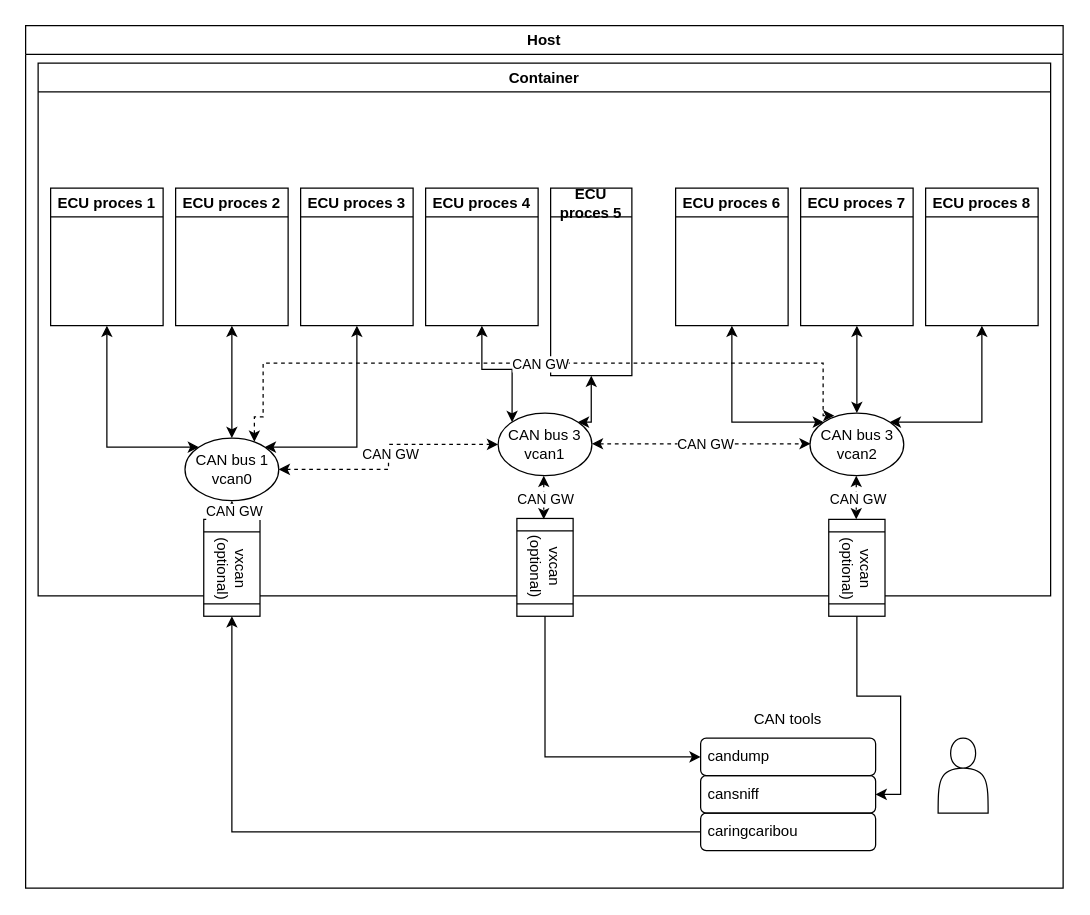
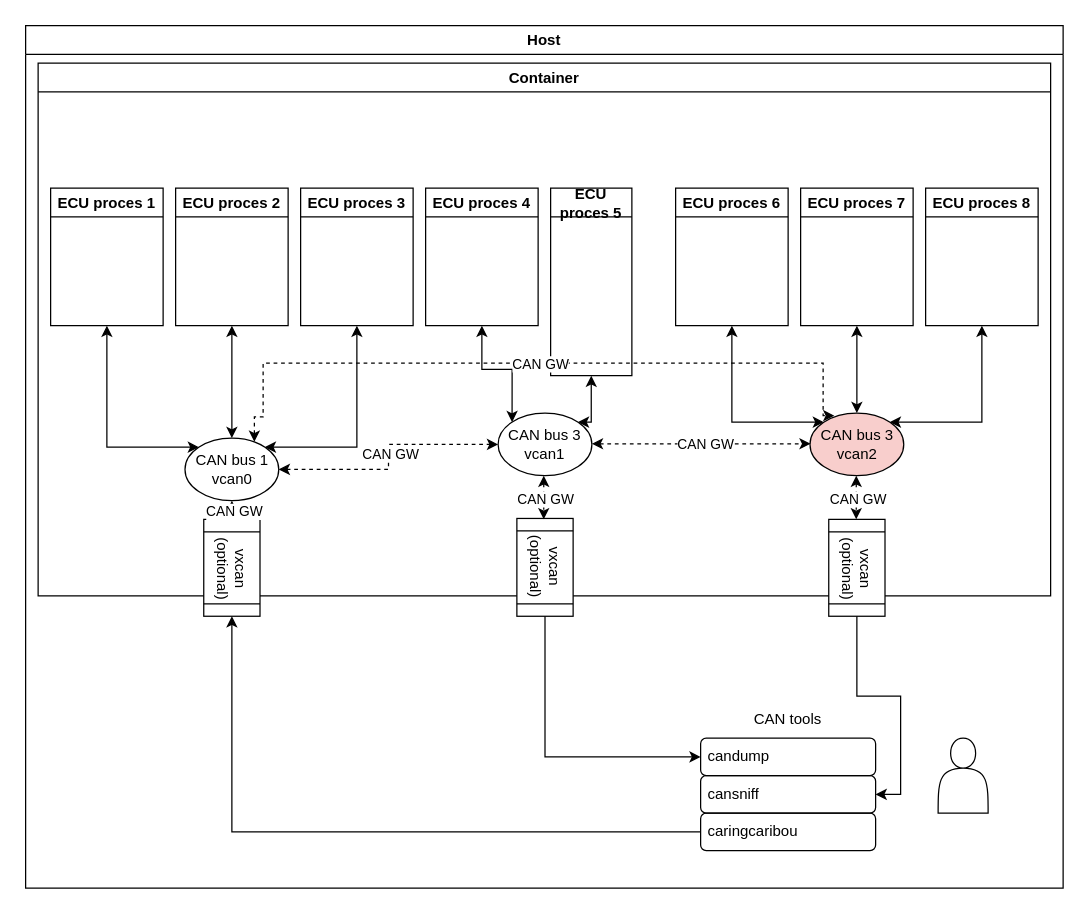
node "CAN bus 3 vcan2": fillcolor #ffffff -> #f8cecc
